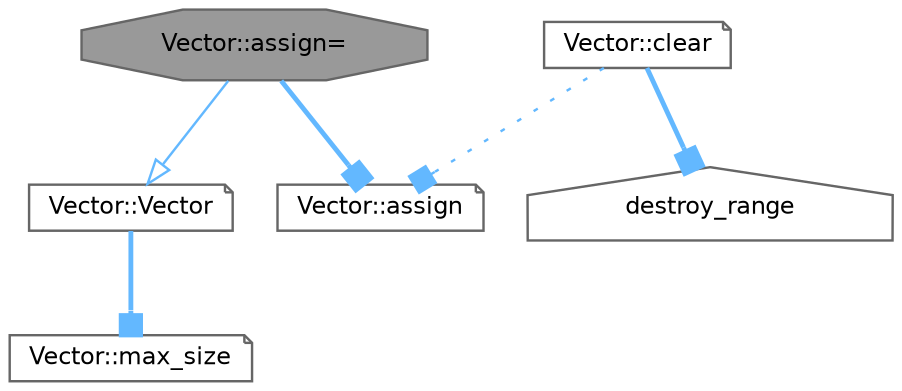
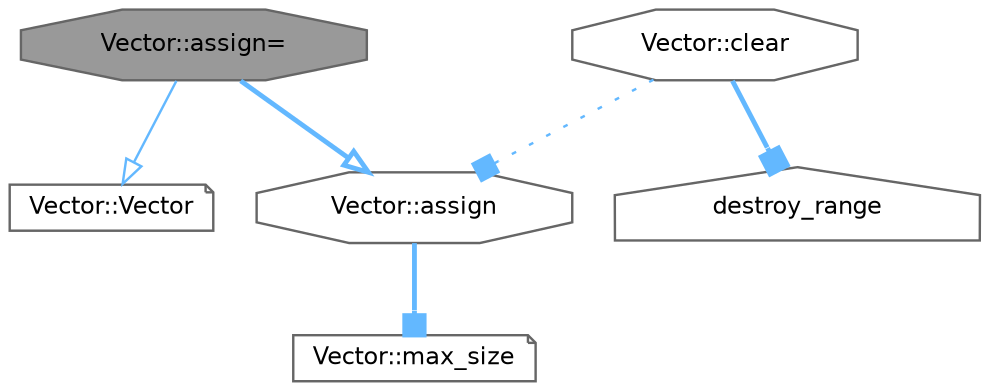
node "Vector::clear": shape note -> octagon
edge "Vector::assign=" -> "Vector::assign": arrowhead box -> onormal
node "Vector::assign": shape note -> octagon
edge "Vector::Vector" -> "Vector::max_size": now "Vector::assign" -> "Vector::max_size"
